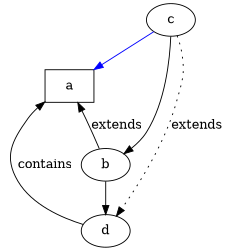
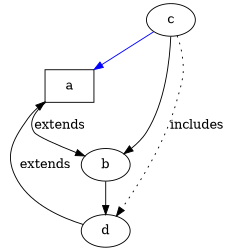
edge "c" -> "d": label "extends" -> "includes"
edge "b" -> "a": reversed
edge "d" -> "a": label "contains" -> "extends"
